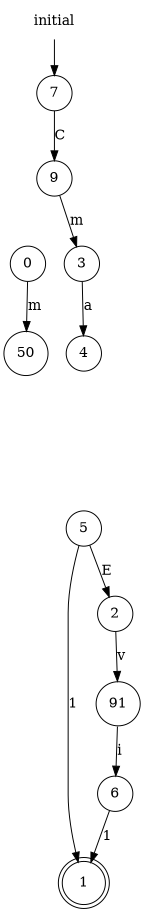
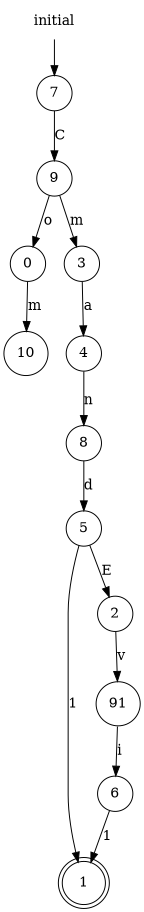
edge "9" -> "0": added, label "o"
node "50": label "50" -> "10"
node "8": added
